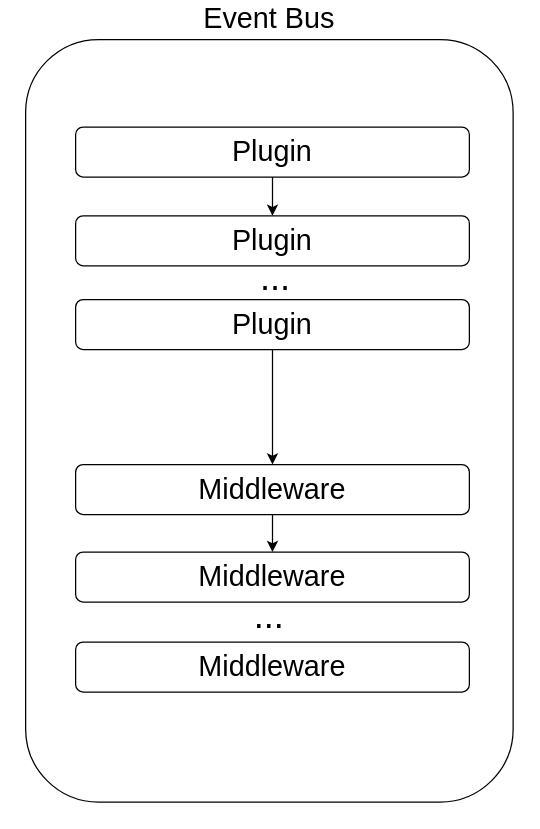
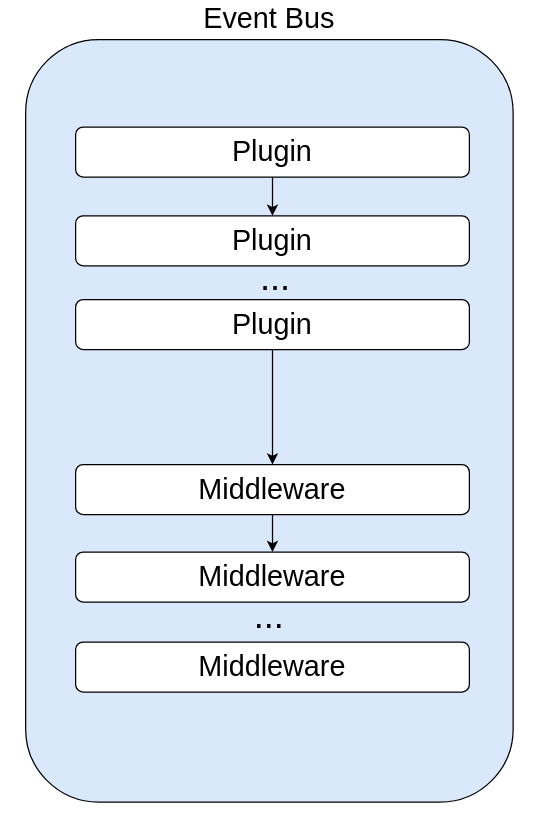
node "Event Bus": fillcolor #ffffff -> #dae8fc
